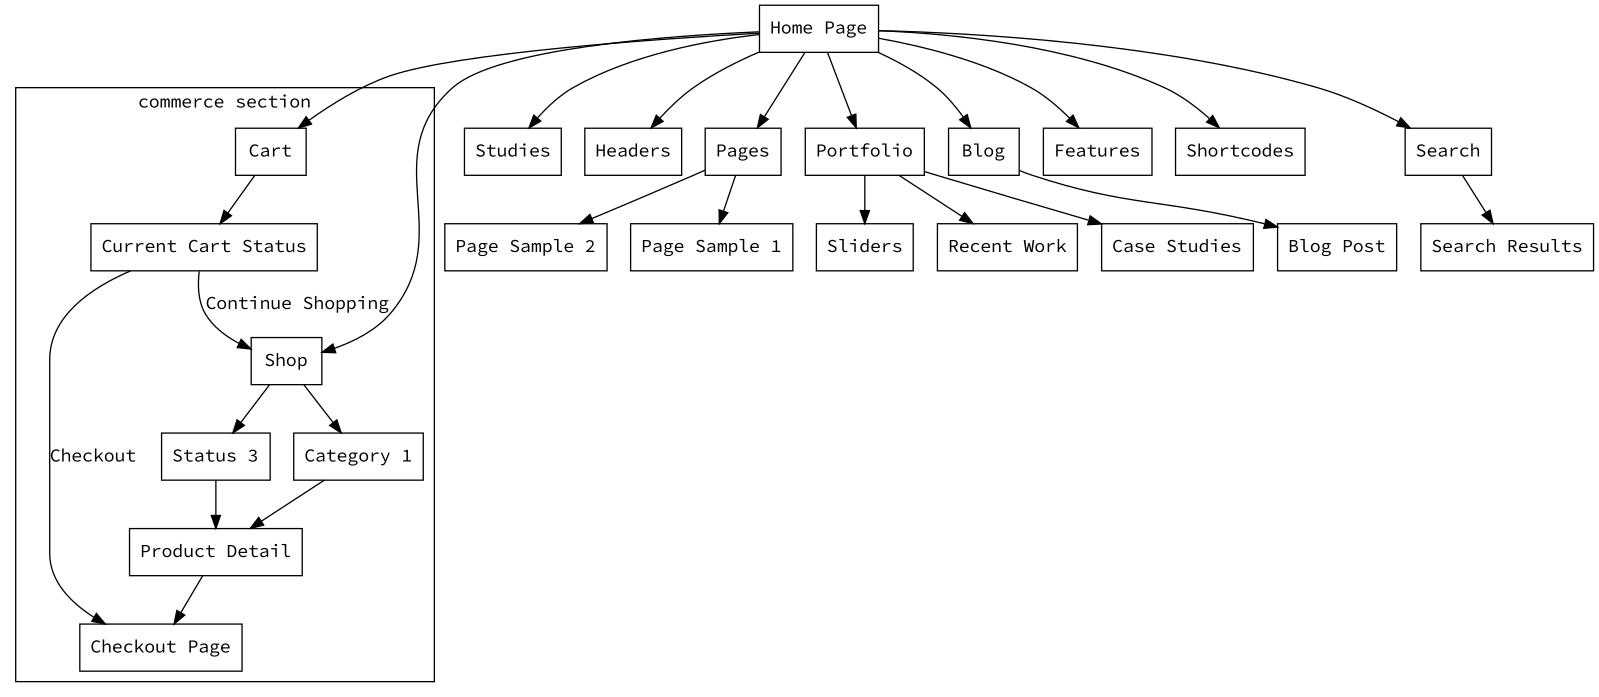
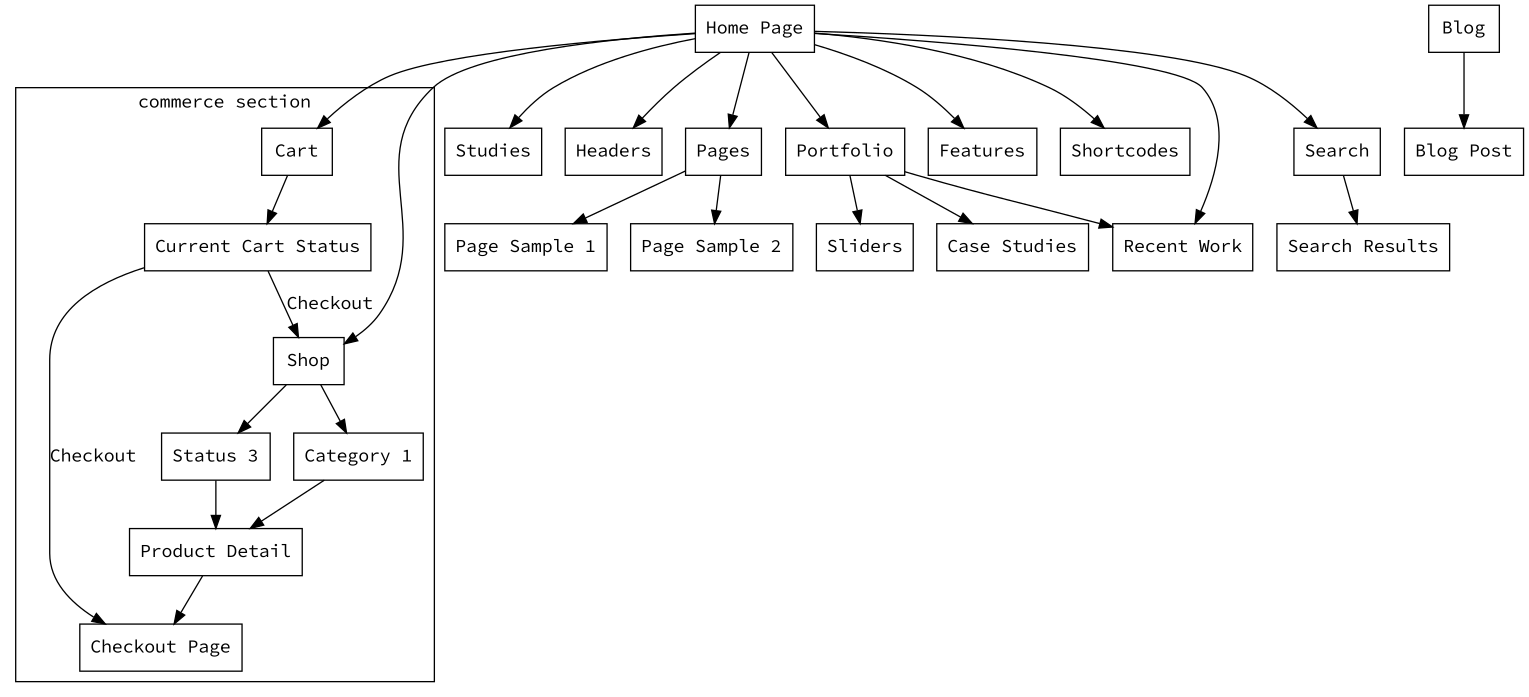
edge "Home Page" -> "Blog": now "Home Page" -> "Recent Work"
edge "Current Cart Status" -> "Shop": label "Continue Shopping" -> "Checkout"
